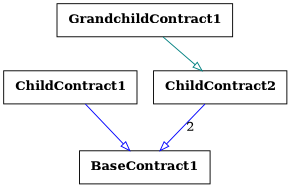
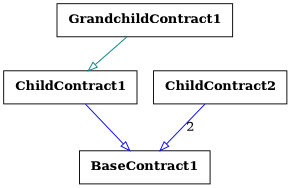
edge "GrandchildContract1" -> "ChildContract2": now "GrandchildContract1" -> "ChildContract1"
